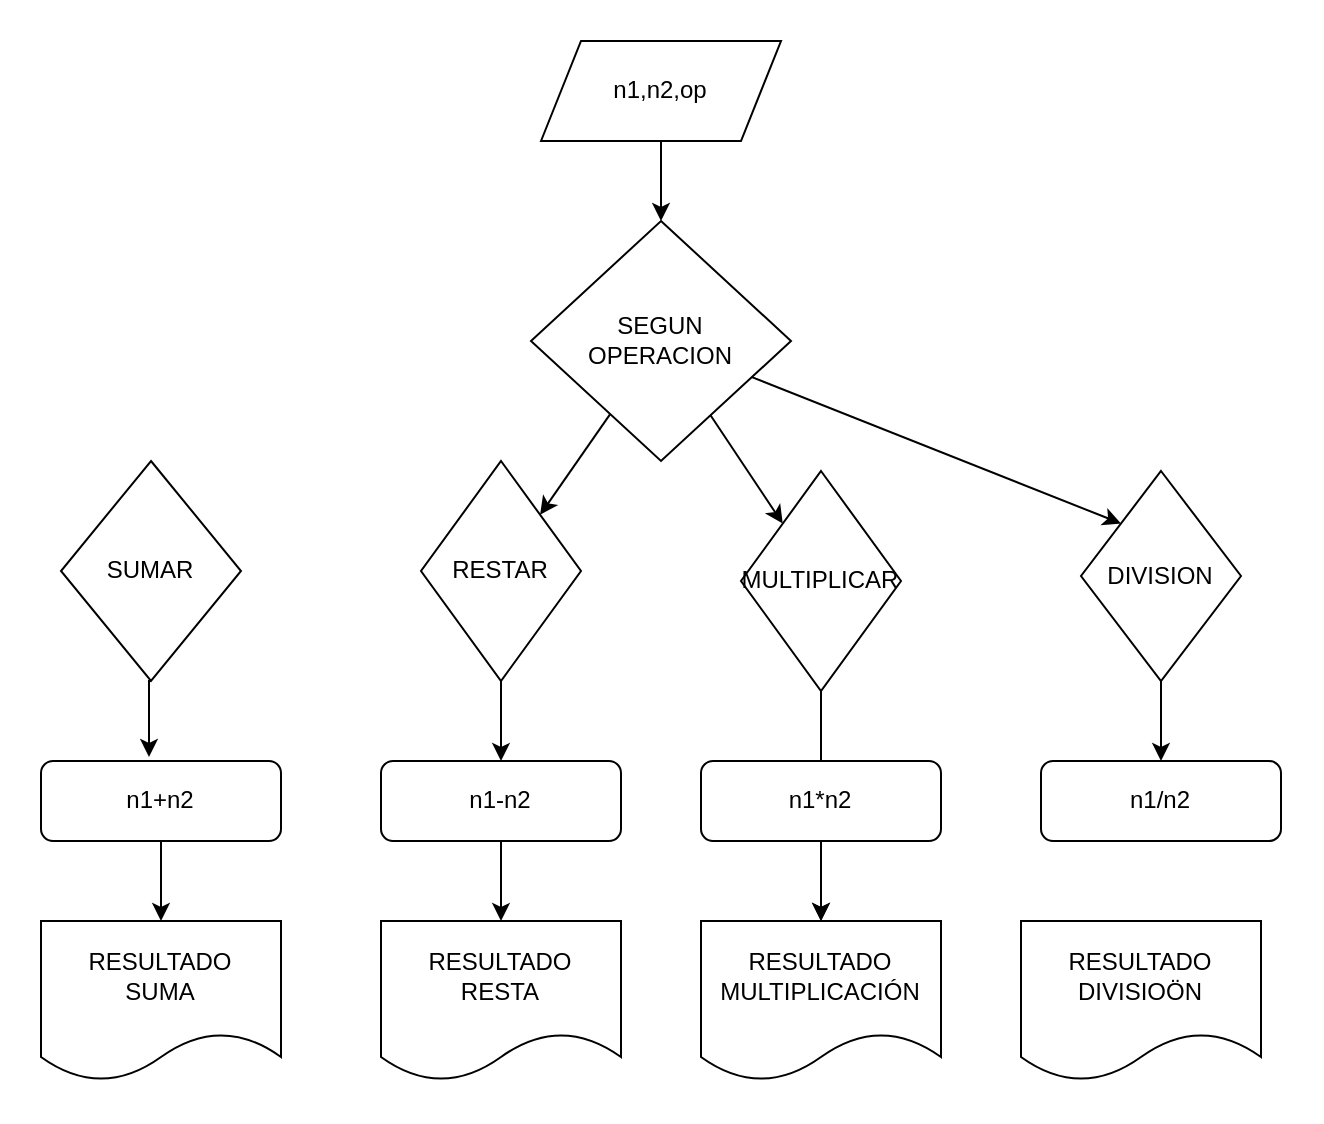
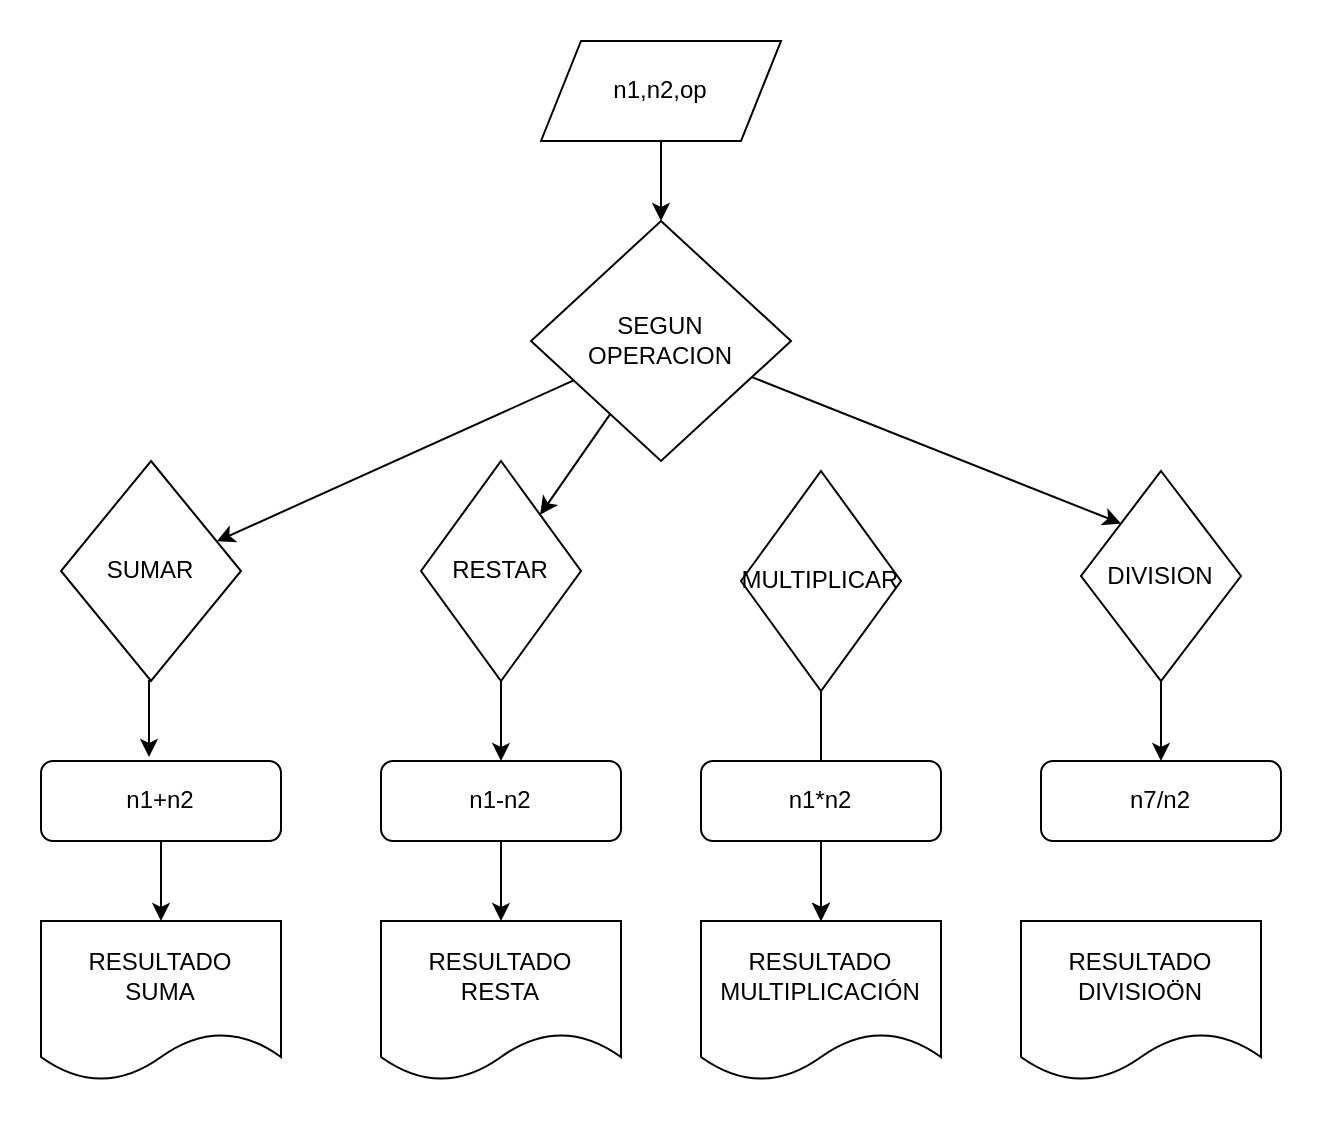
edge "SEGUN OPERACION" -> "MULTIPLICAR": now "SEGUN OPERACION" -> "SUMAR"
node "n1/n2": label "n1/n2" -> "n7/n2"
